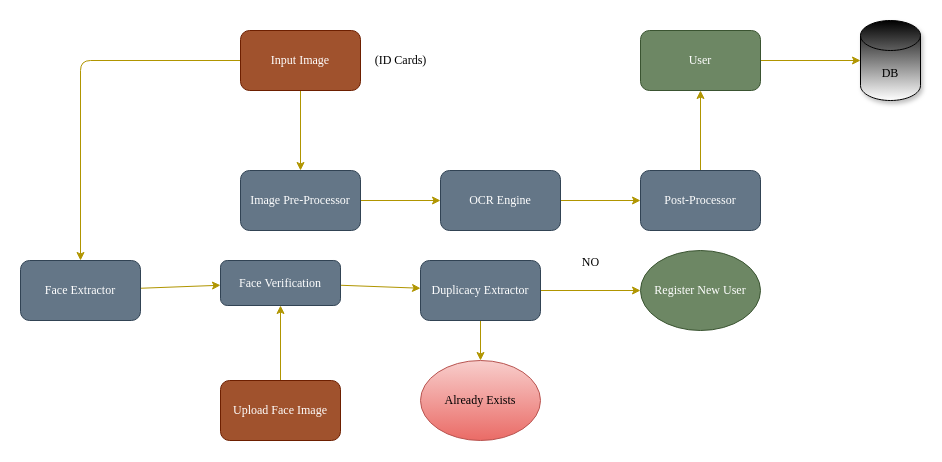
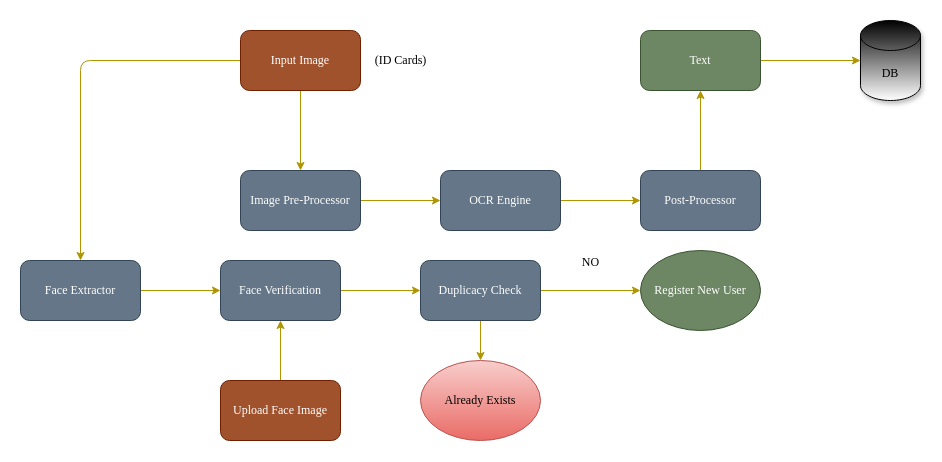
node "User": label "User" -> "Text"
node "Face Verification": size 120x45 -> 120x60
node "Duplicacy Extractor": label "Duplicacy Extractor" -> "Duplicacy Check"
